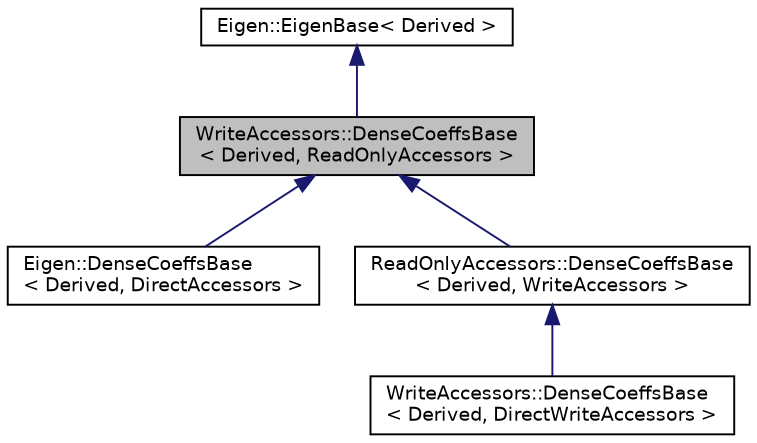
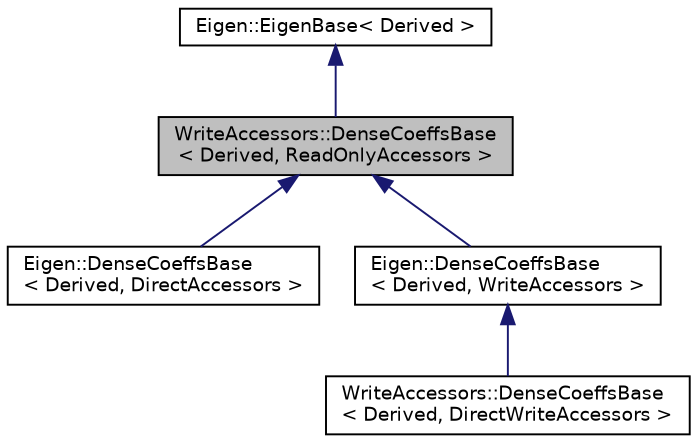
node "ReadOnlyAccessors::DenseCoeffsBase < Derived, WriteAccessors >": label "ReadOnlyAccessors::DenseCoeffsBase < Derived, WriteAccessors >" -> "Eigen::DenseCoeffsBase < Derived, WriteAccessors >"
